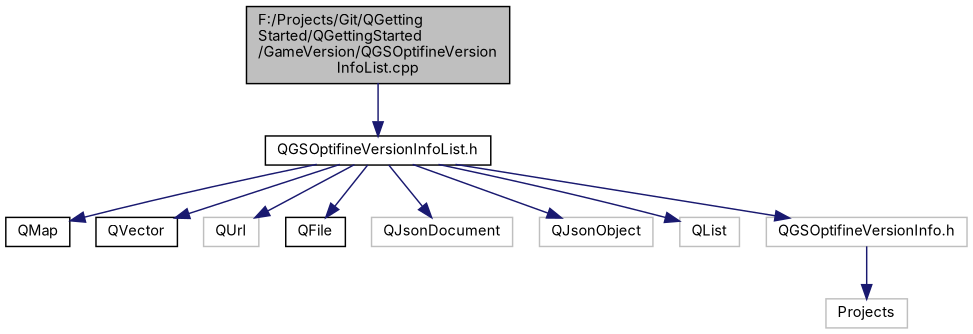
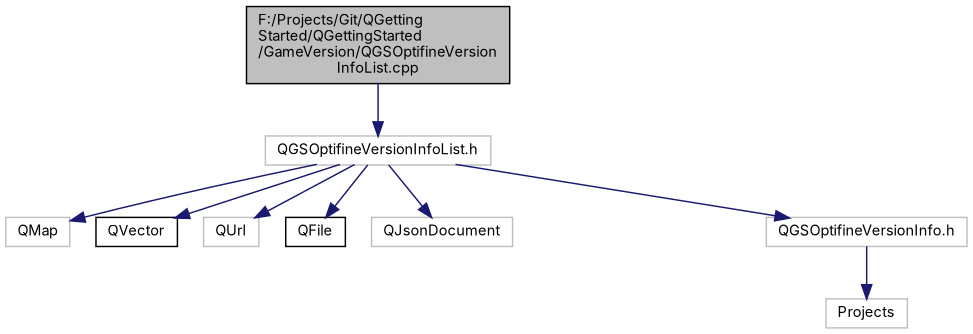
node "QGSOptifineVersionInfoList.h": color black -> grey75
node "QMap": color black -> grey75
node "QJsonObject": removed
node "QList": removed
